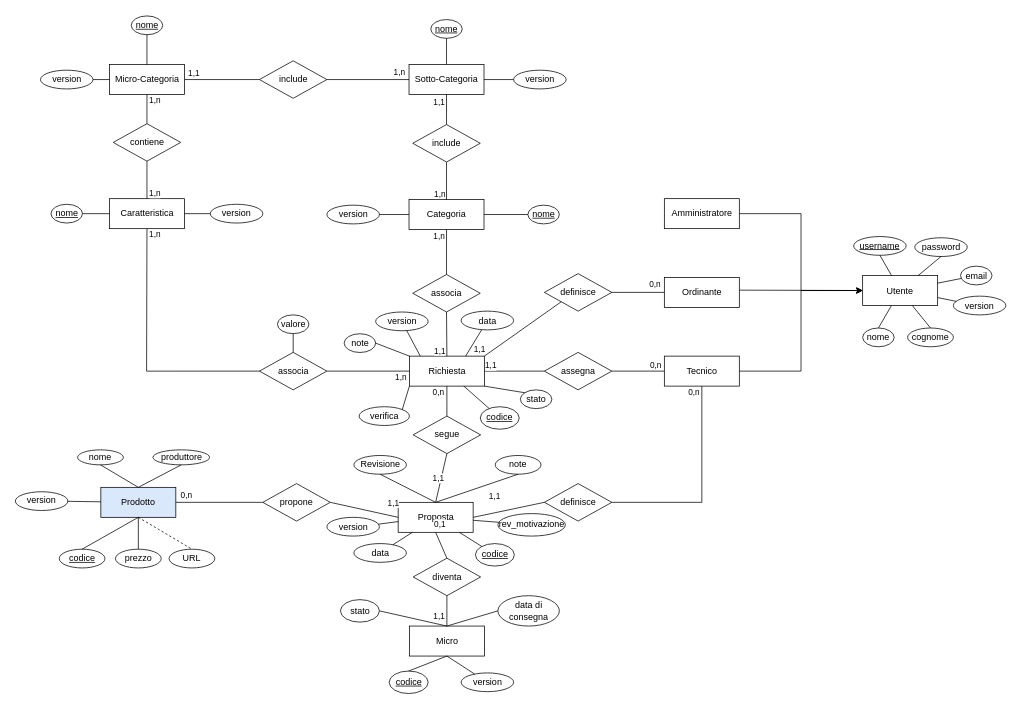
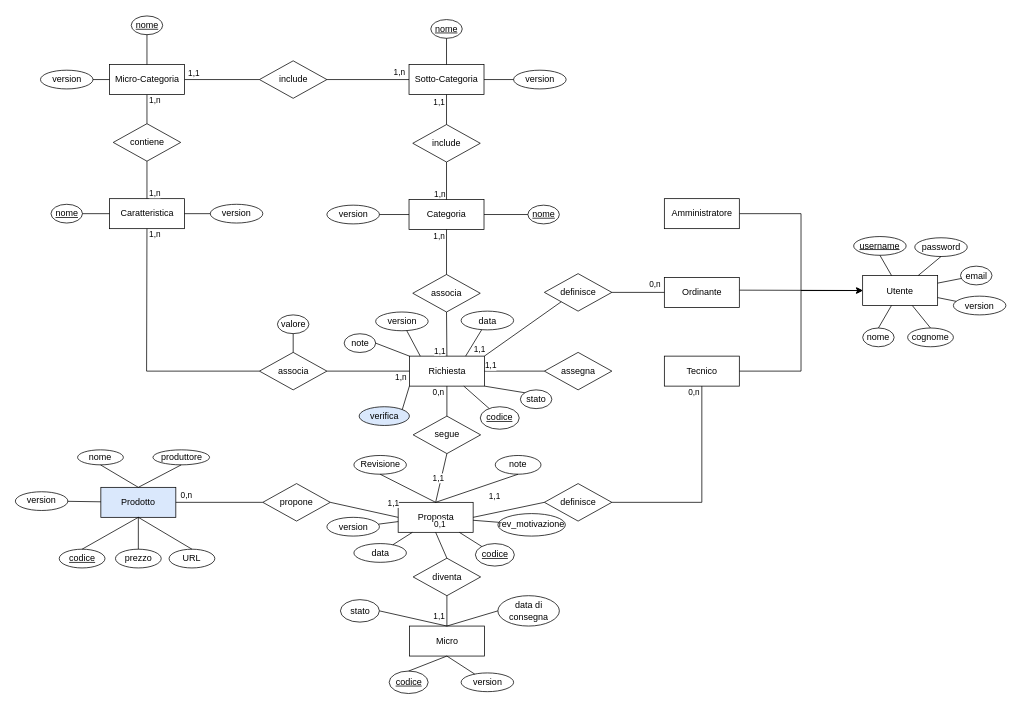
edge "assegna" -- "Tecnico": removed, label "0,n"
node "verifica": fillcolor #ffffff -> #dae8fc
edge "Prodotto" -- "URL": style dashed -> solid
